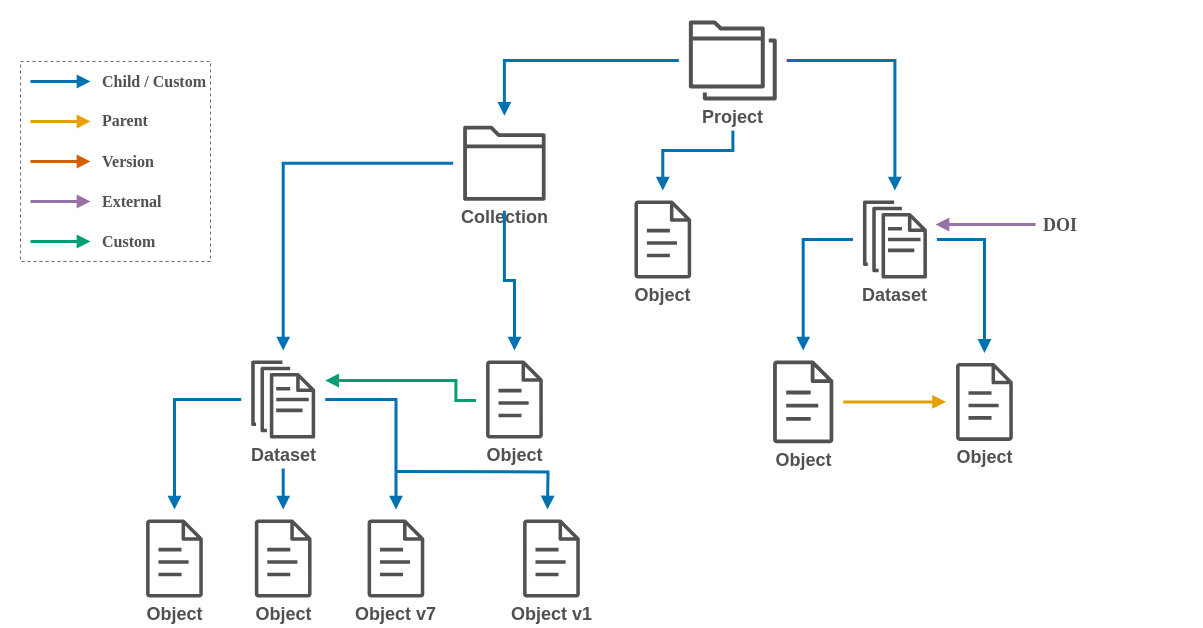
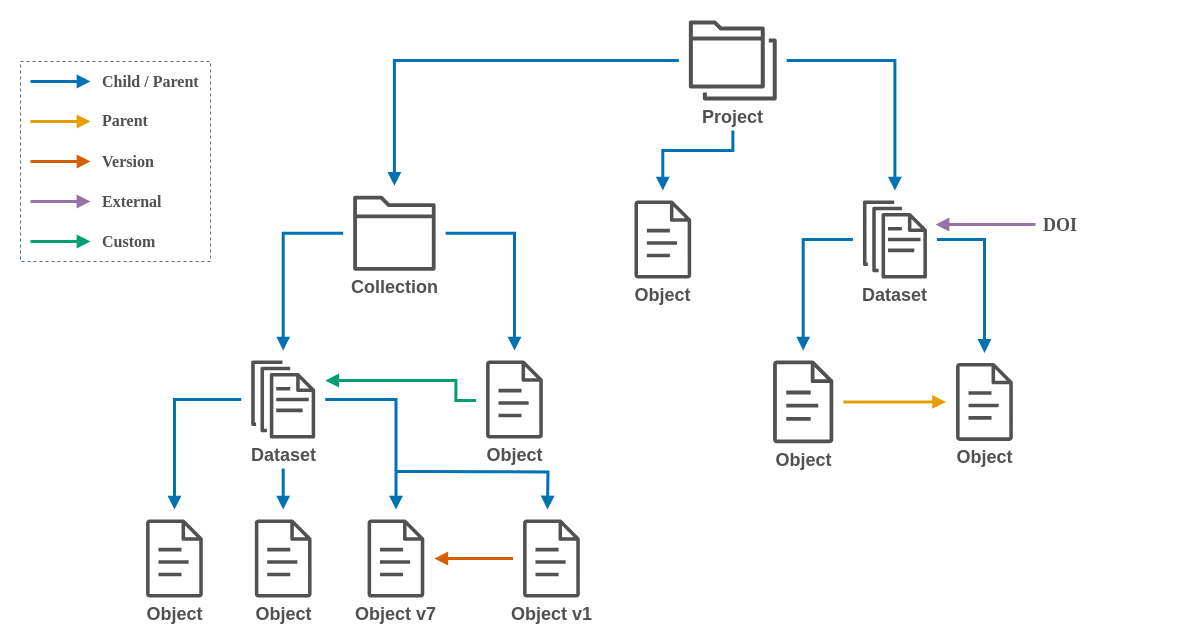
node "Child / Custom": label "Child / Custom" -> "Child / Parent"
node "Collection": moved (504, 163) -> (394, 233)
edge "Object v1" -> "Object v7": added
